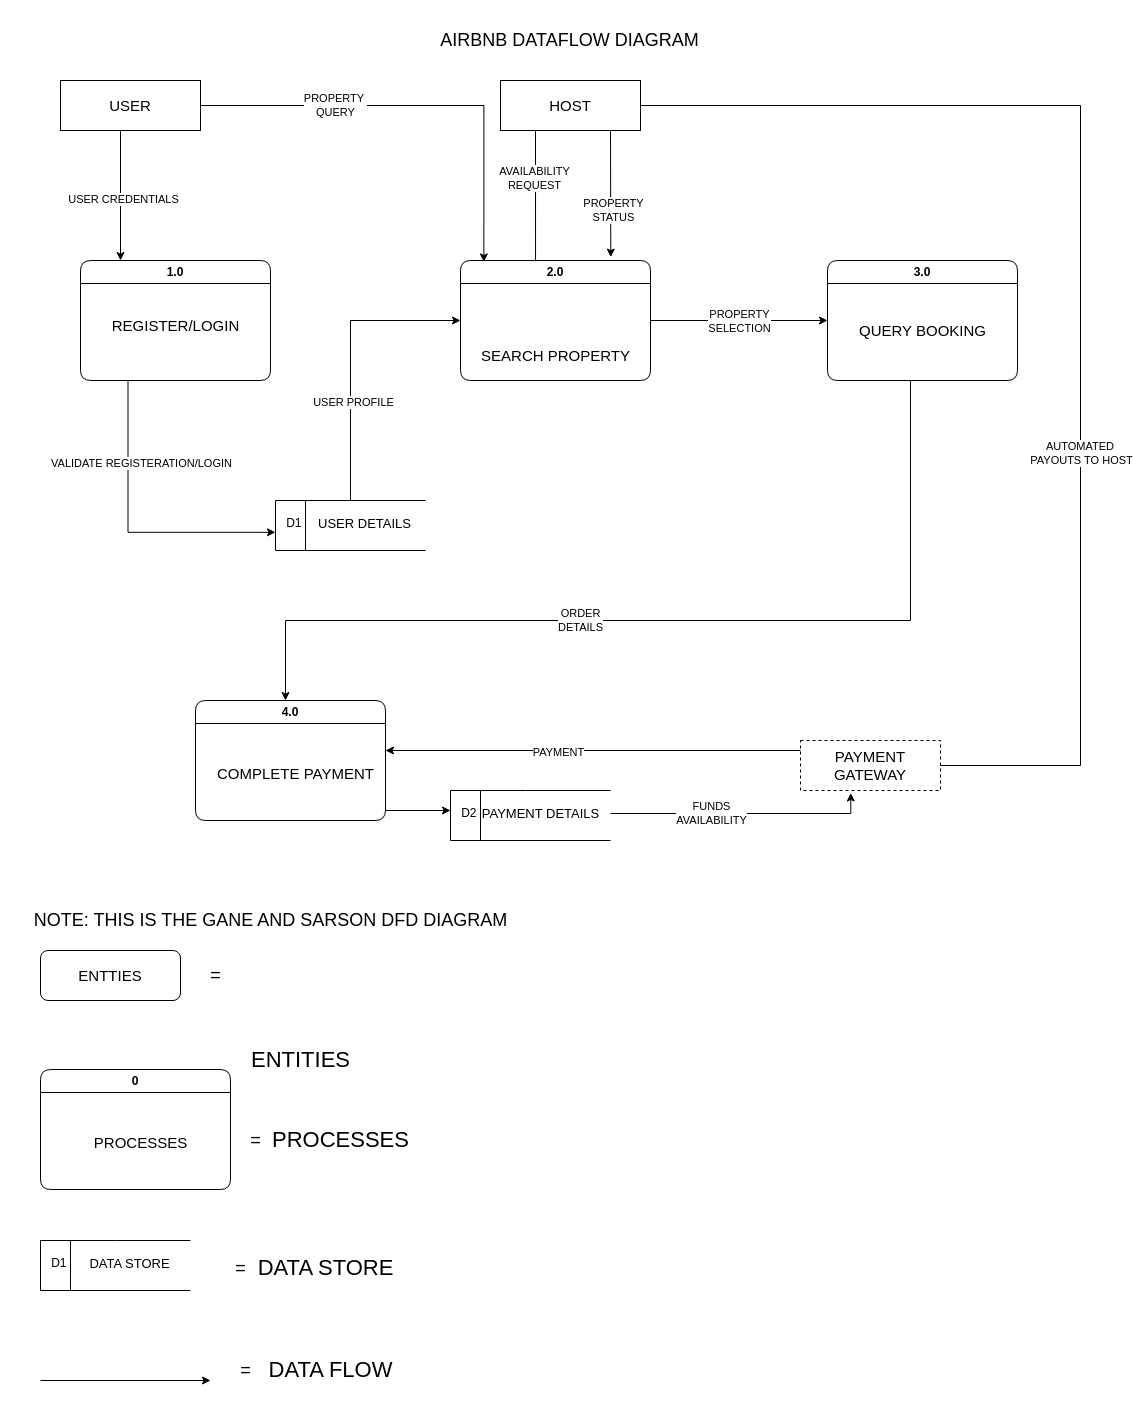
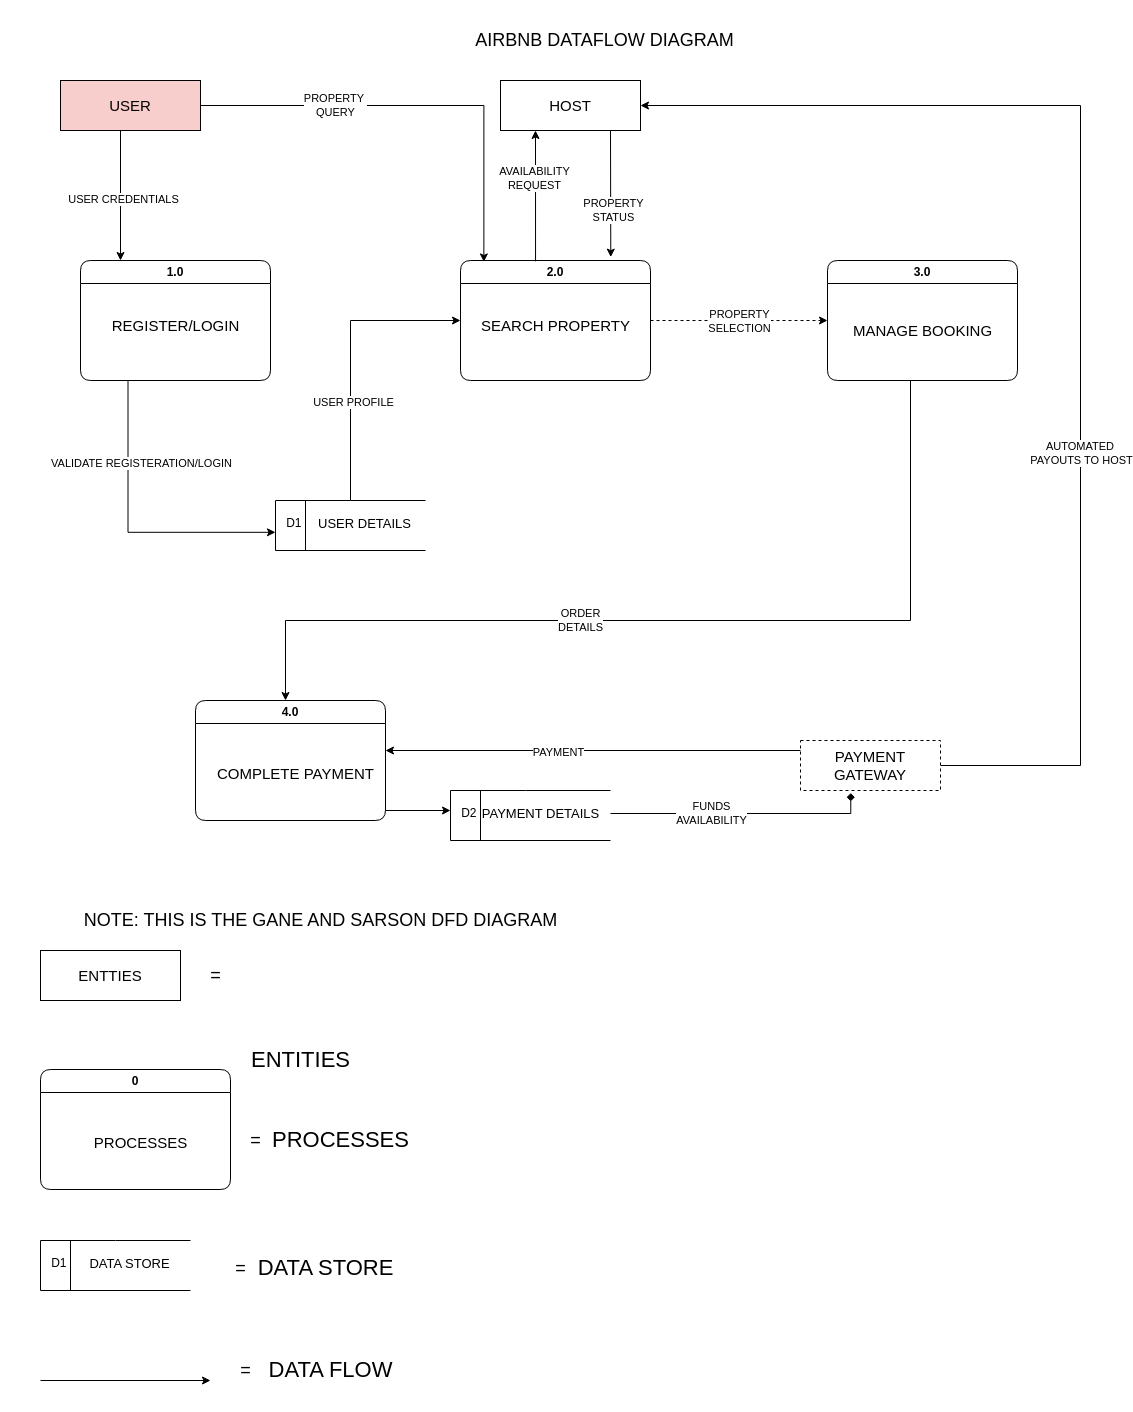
node "AIRBNB DATAFLOW DIAGRAM": moved (570, 41) -> (605, 41)
node "USER": fillcolor #ffffff -> #f8cecc
edge "HOST" -- "PAYMENT GATEWAY": arrowhead none -> classic
edge "HOST" -- "2.0": arrowhead none -> classic
edge "2.0" -> "3.0": style solid -> dashed
node "QUERY BOOKING": label "QUERY BOOKING" -> "MANAGE BOOKING"
node "SEARCH PROPERTY": moved (556, 356) -> (556, 326)
edge "PAYMENT DETAILS" -> "PAYMENT GATEWAY": arrowhead classic -> diamond
node "NOTE: THIS IS THE GANE AND SARSON DFD DIAGRAM": moved (271, 921) -> (321, 921)
node "ENTTIES": shape rounded rectangle -> rectangle
